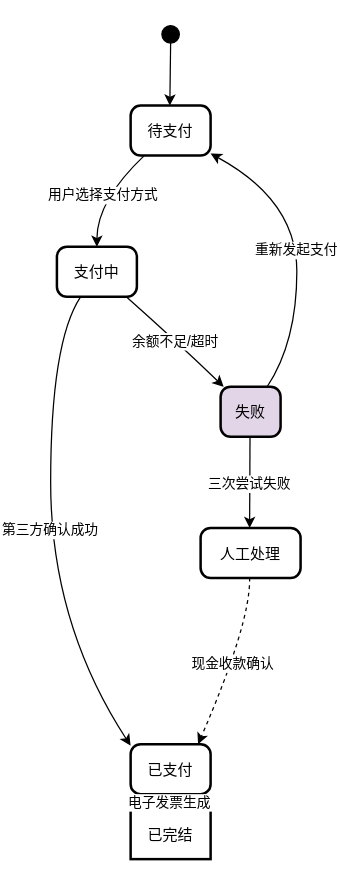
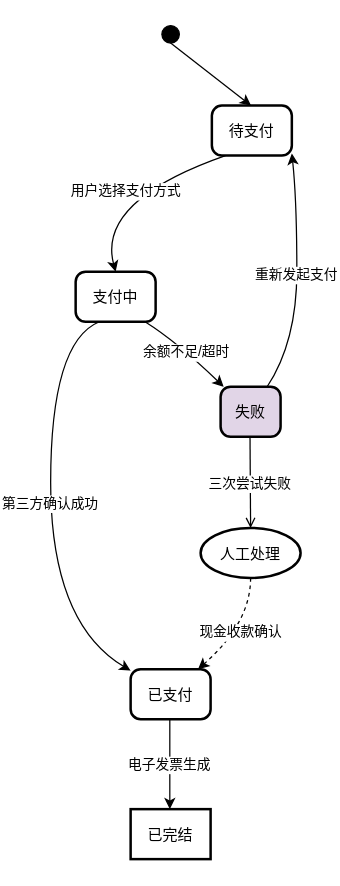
node "待支付": moved (171, 131) -> (252, 131)
node "支付中": moved (97, 272) -> (116, 297)
edge "失败" -> "人工处理": arrowhead classic -> open
node "人工处理": shape rounded rectangle -> ellipse
node "已支付": moved (171, 769) -> (171, 694)
